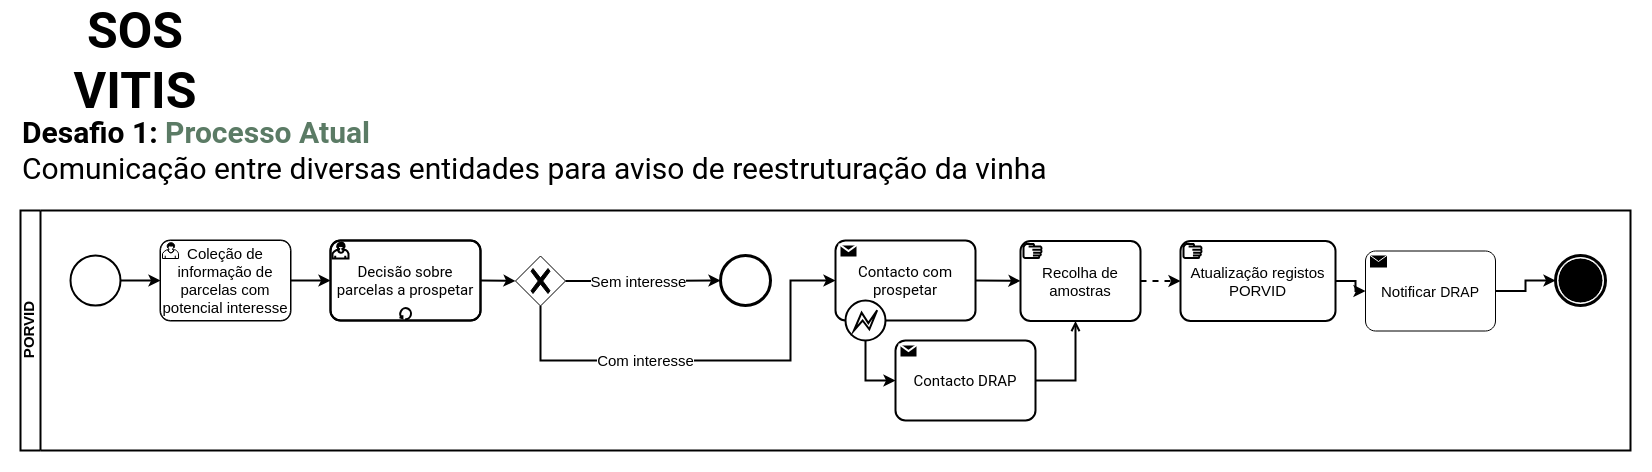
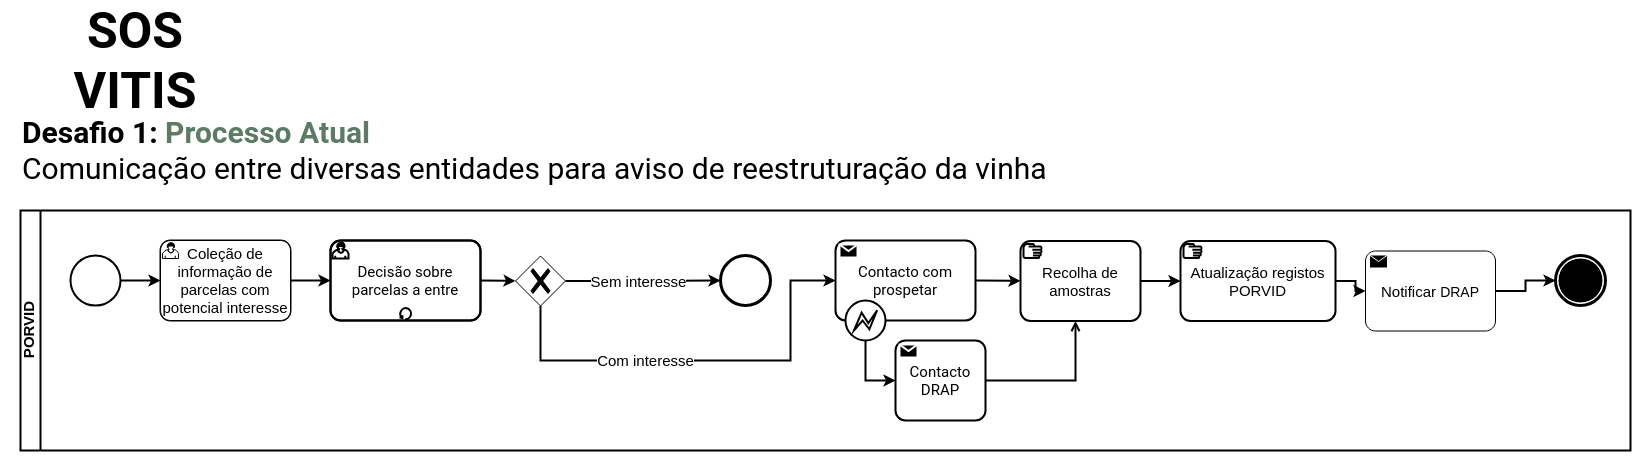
node "Decisão sobre parcelas a prospetar": label "Decisão sobre parcelas a prospetar" -> "Decisão sobre parcelas a entre"
edge "Recolha de amostras" -> "Atualização registos PORVID": style dashed -> solid
node "Contacto DRAP": size 140x80 -> 90x80
